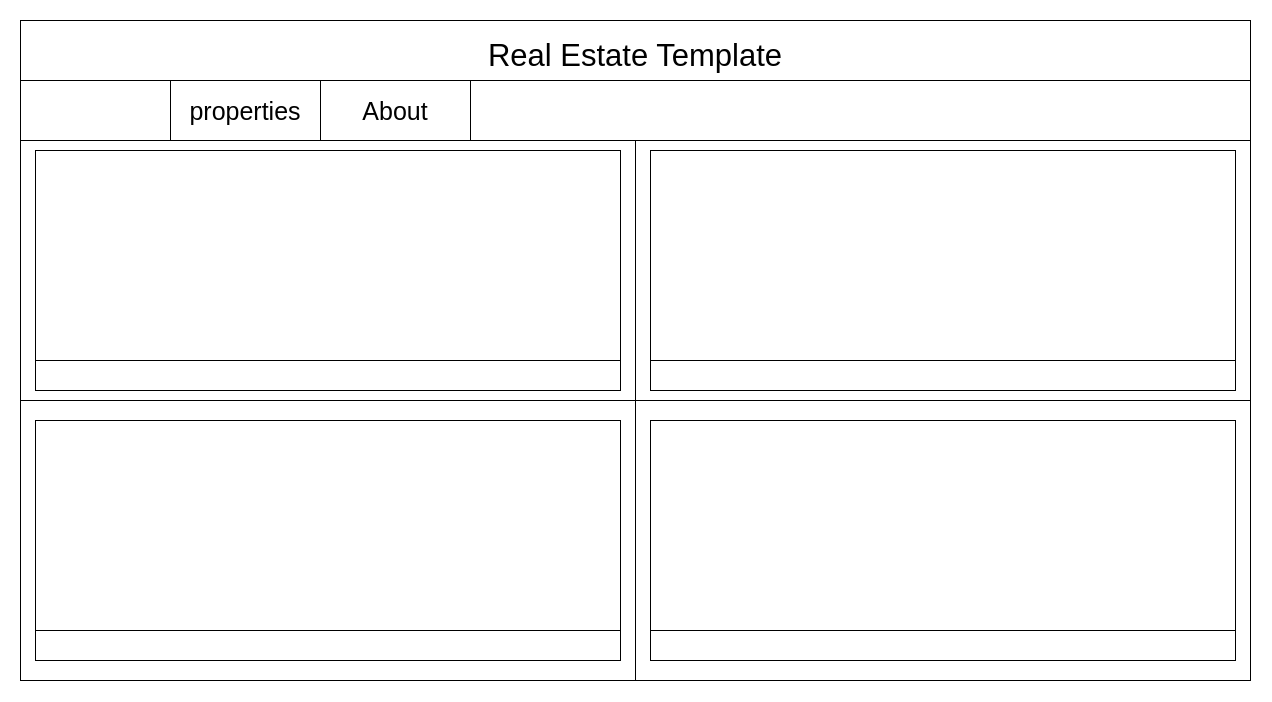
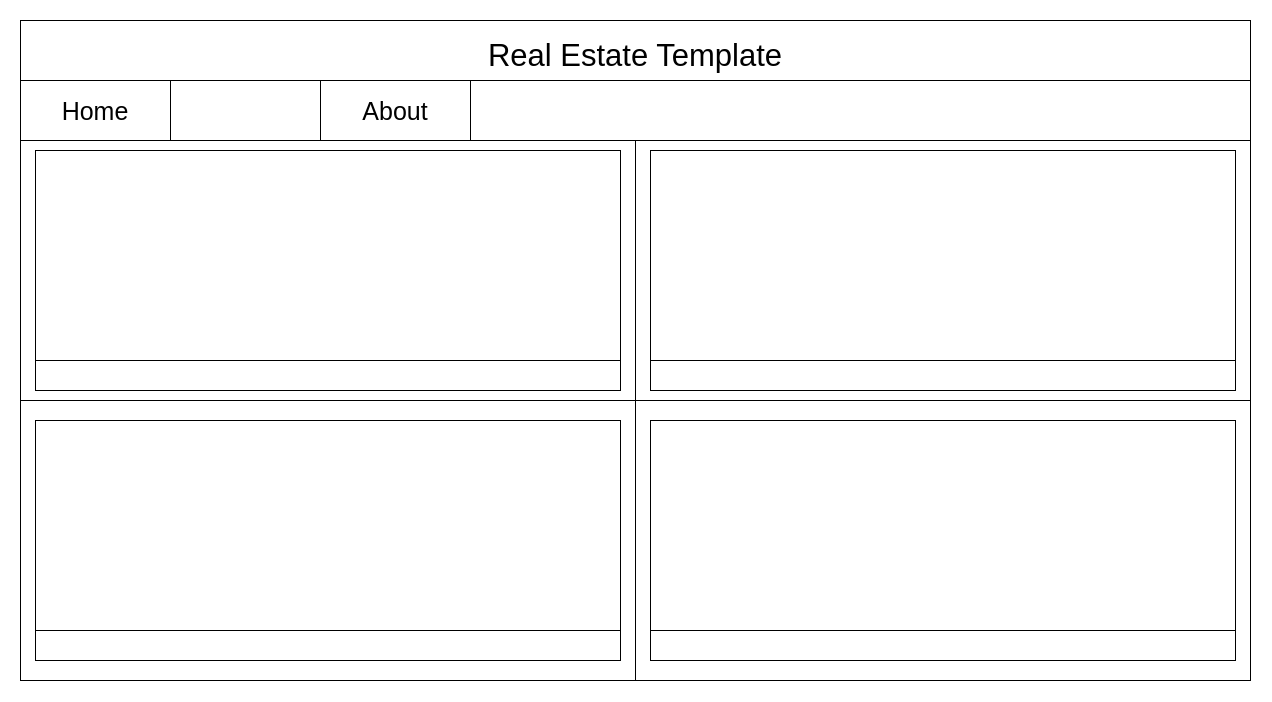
node "Home": added
node "properties": removed
